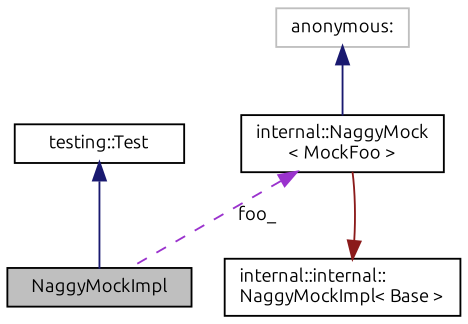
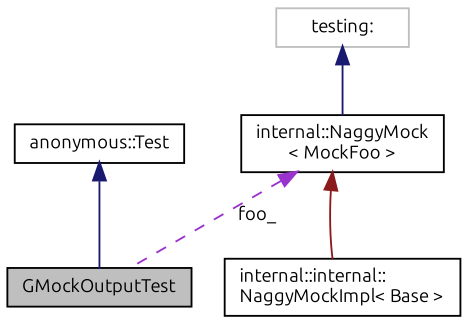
node "anonymous:": label "anonymous:" -> "testing:"
node "testing::Test": label "testing::Test" -> "anonymous::Test"
edge "internal::NaggyMock < MockFoo >" -> "internal::internal:: NaggyMockImpl< Base >": reversed
node "NaggyMockImpl": label "NaggyMockImpl" -> "GMockOutputTest"
